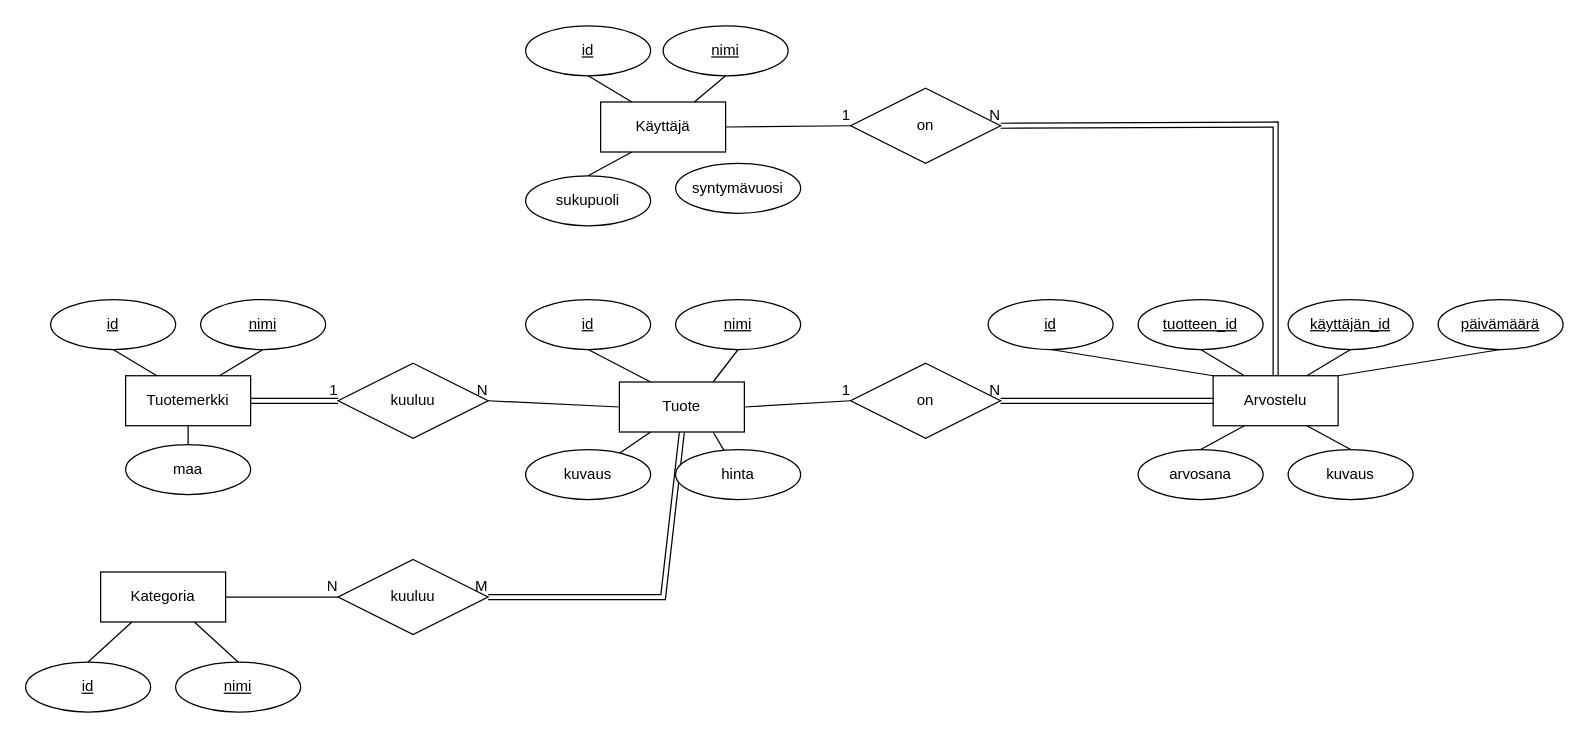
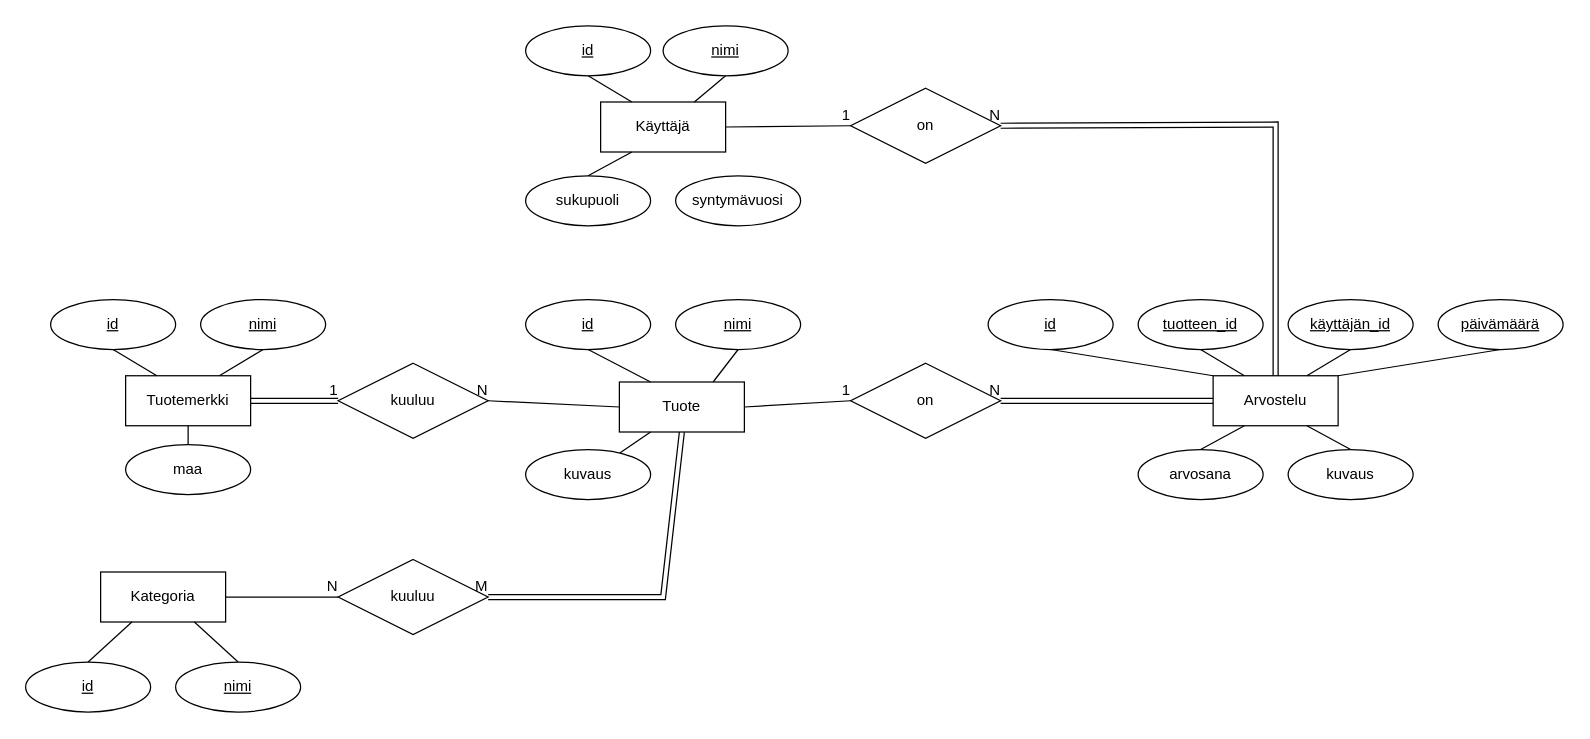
node "syntymävuosi": moved (738, 188) -> (738, 201)
edge "Tuote" -- "hinta": removed
node "hinta": removed
